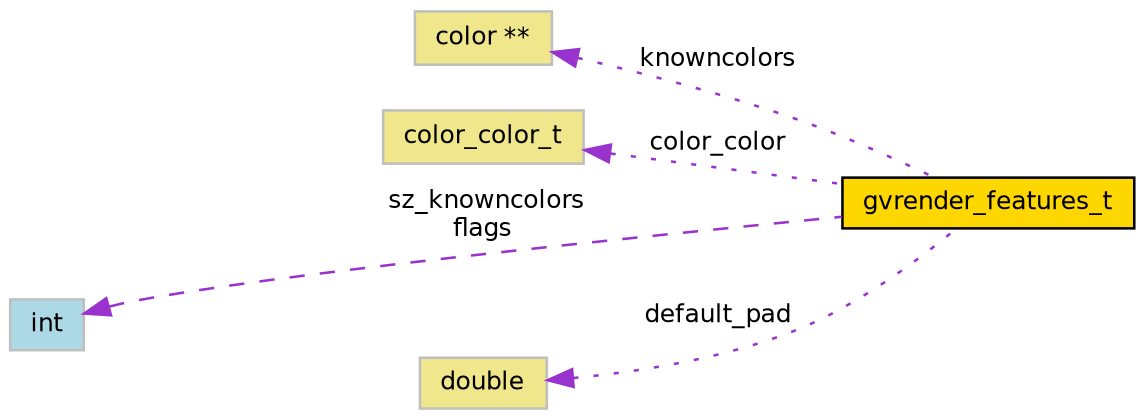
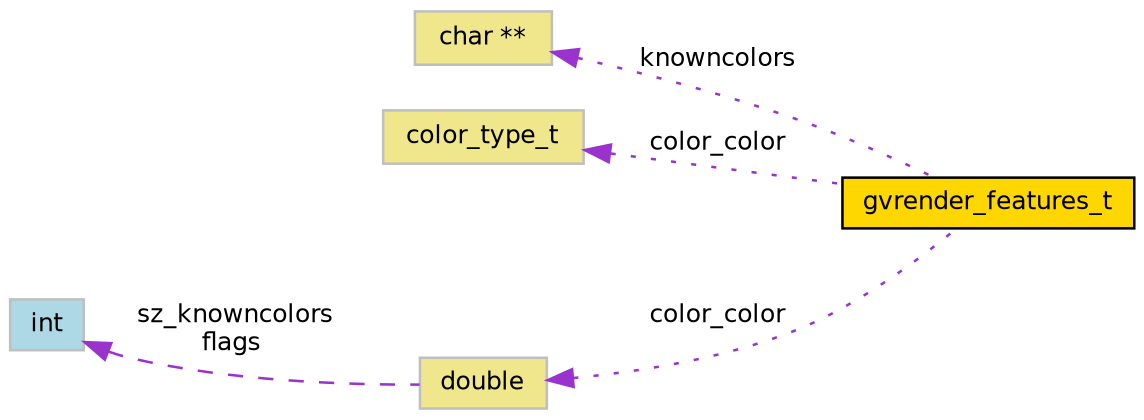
node "color **": label "color **" -> "char **"
node "color_color_t": label "color_color_t" -> "color_type_t"
edge "gvrender_features_t" -> "int": now "double" -> "int"
edge "gvrender_features_t" -> "double": label " default_pad" -> " color_color"
